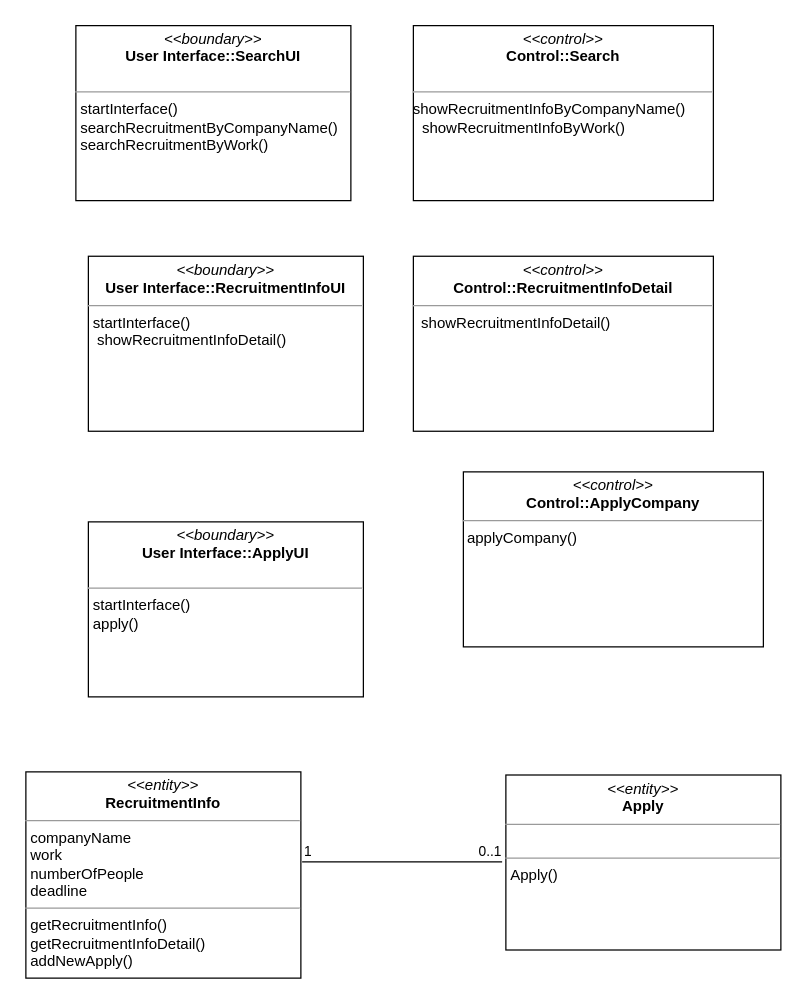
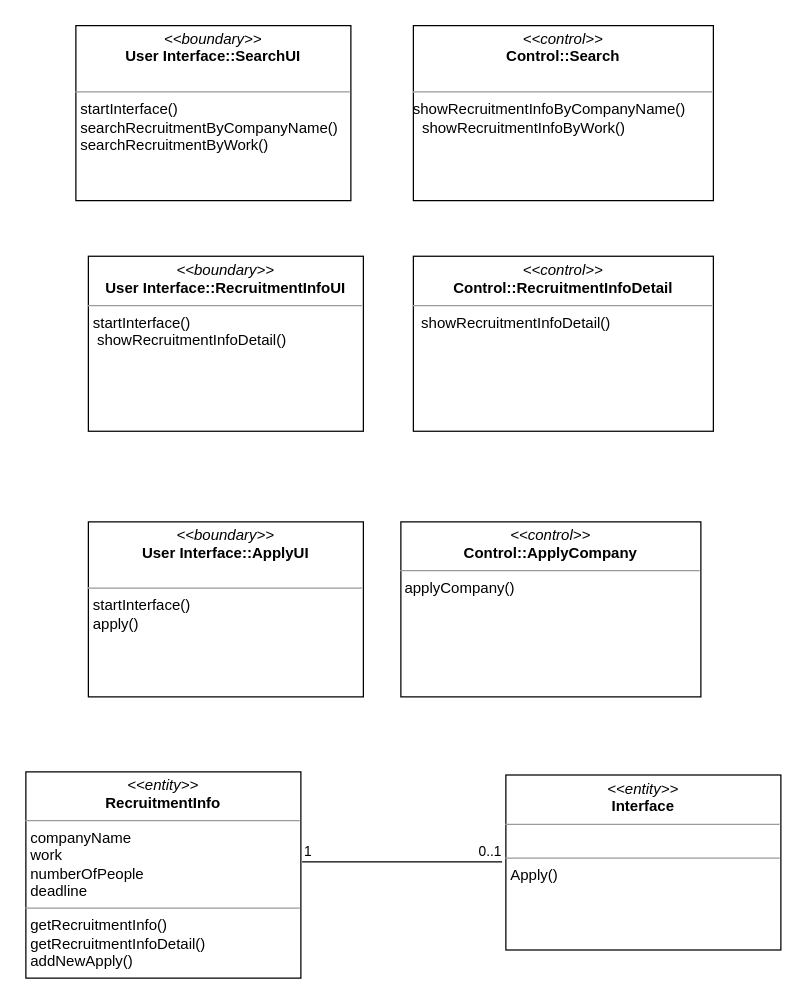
node "<<control>> Control::ApplyCompany applyCompany()": moved (613, 559) -> (551, 609)
node "<<entity>> Apply Apply()": label "<<entity>> Apply Apply()" -> "<<entity>> Interface Apply()"
